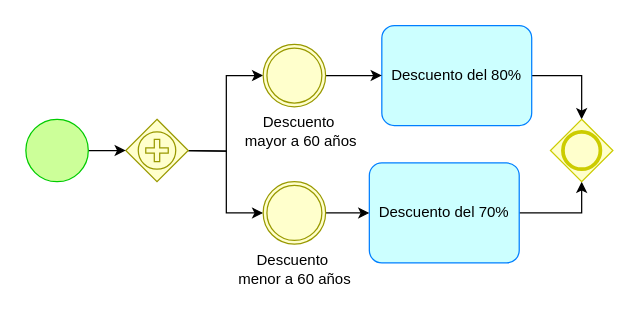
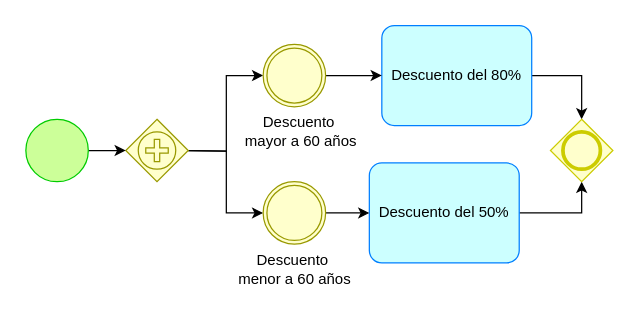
node "Descuento del 70%": label "Descuento del 70%" -> "Descuento del 50%"
